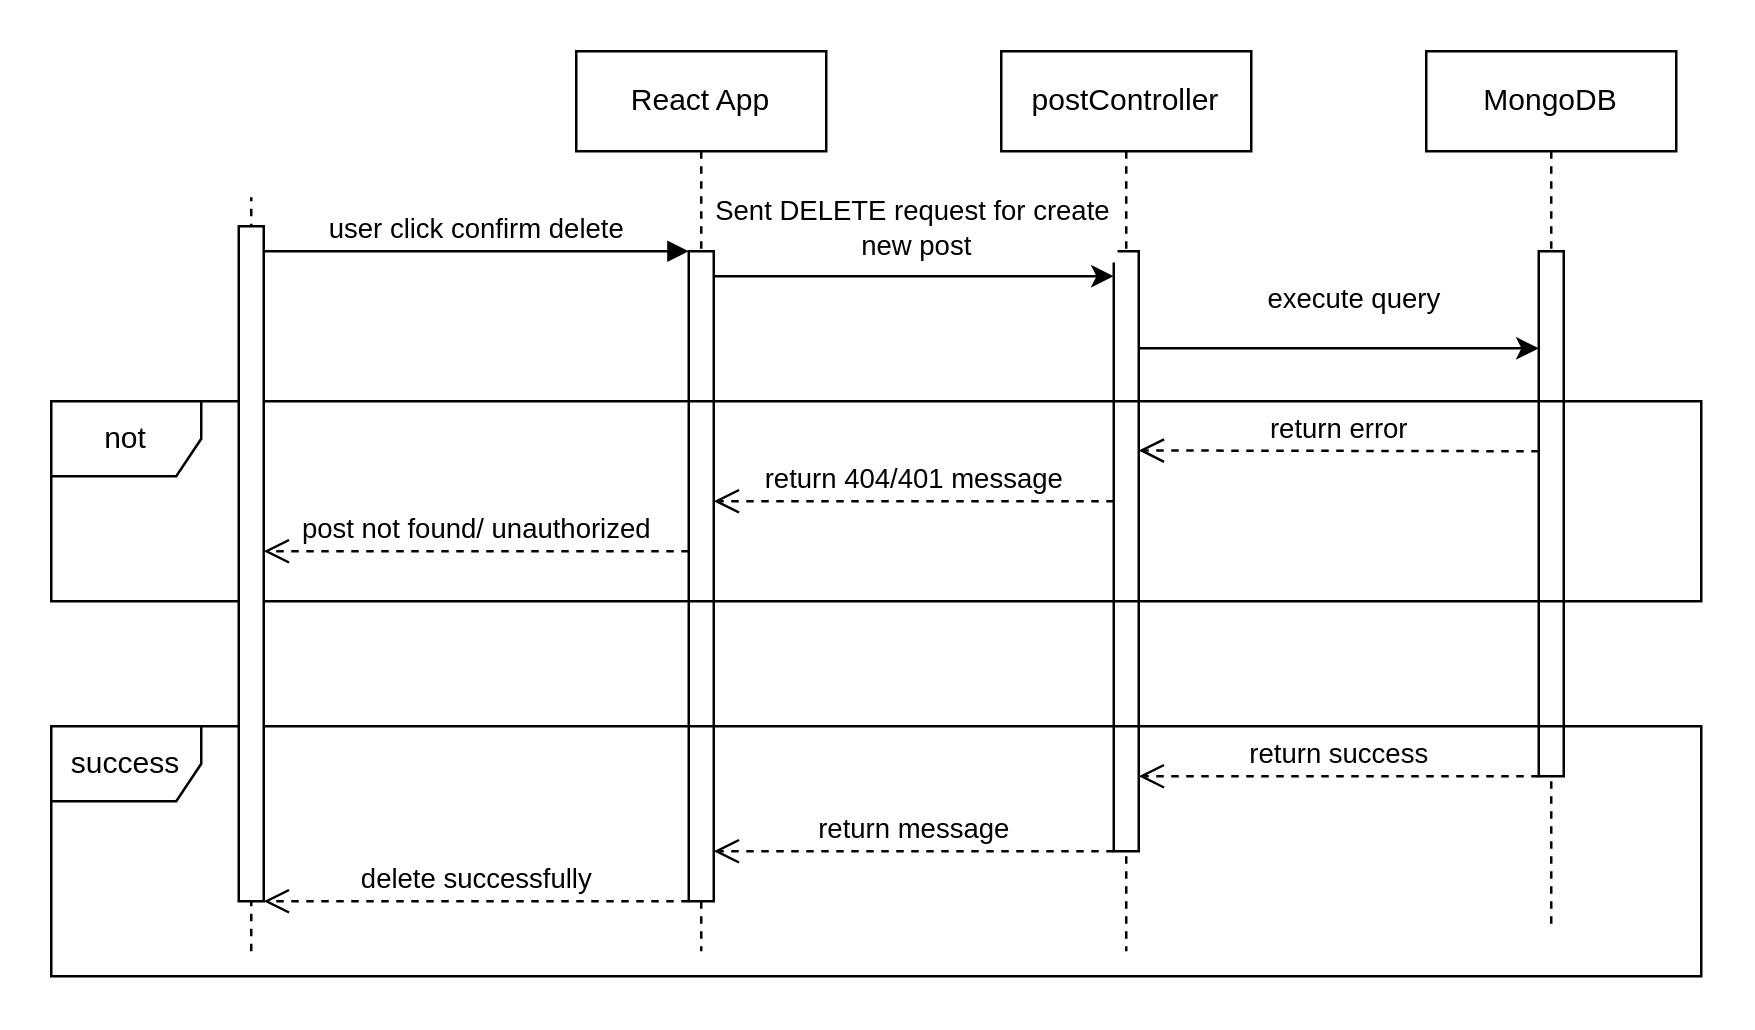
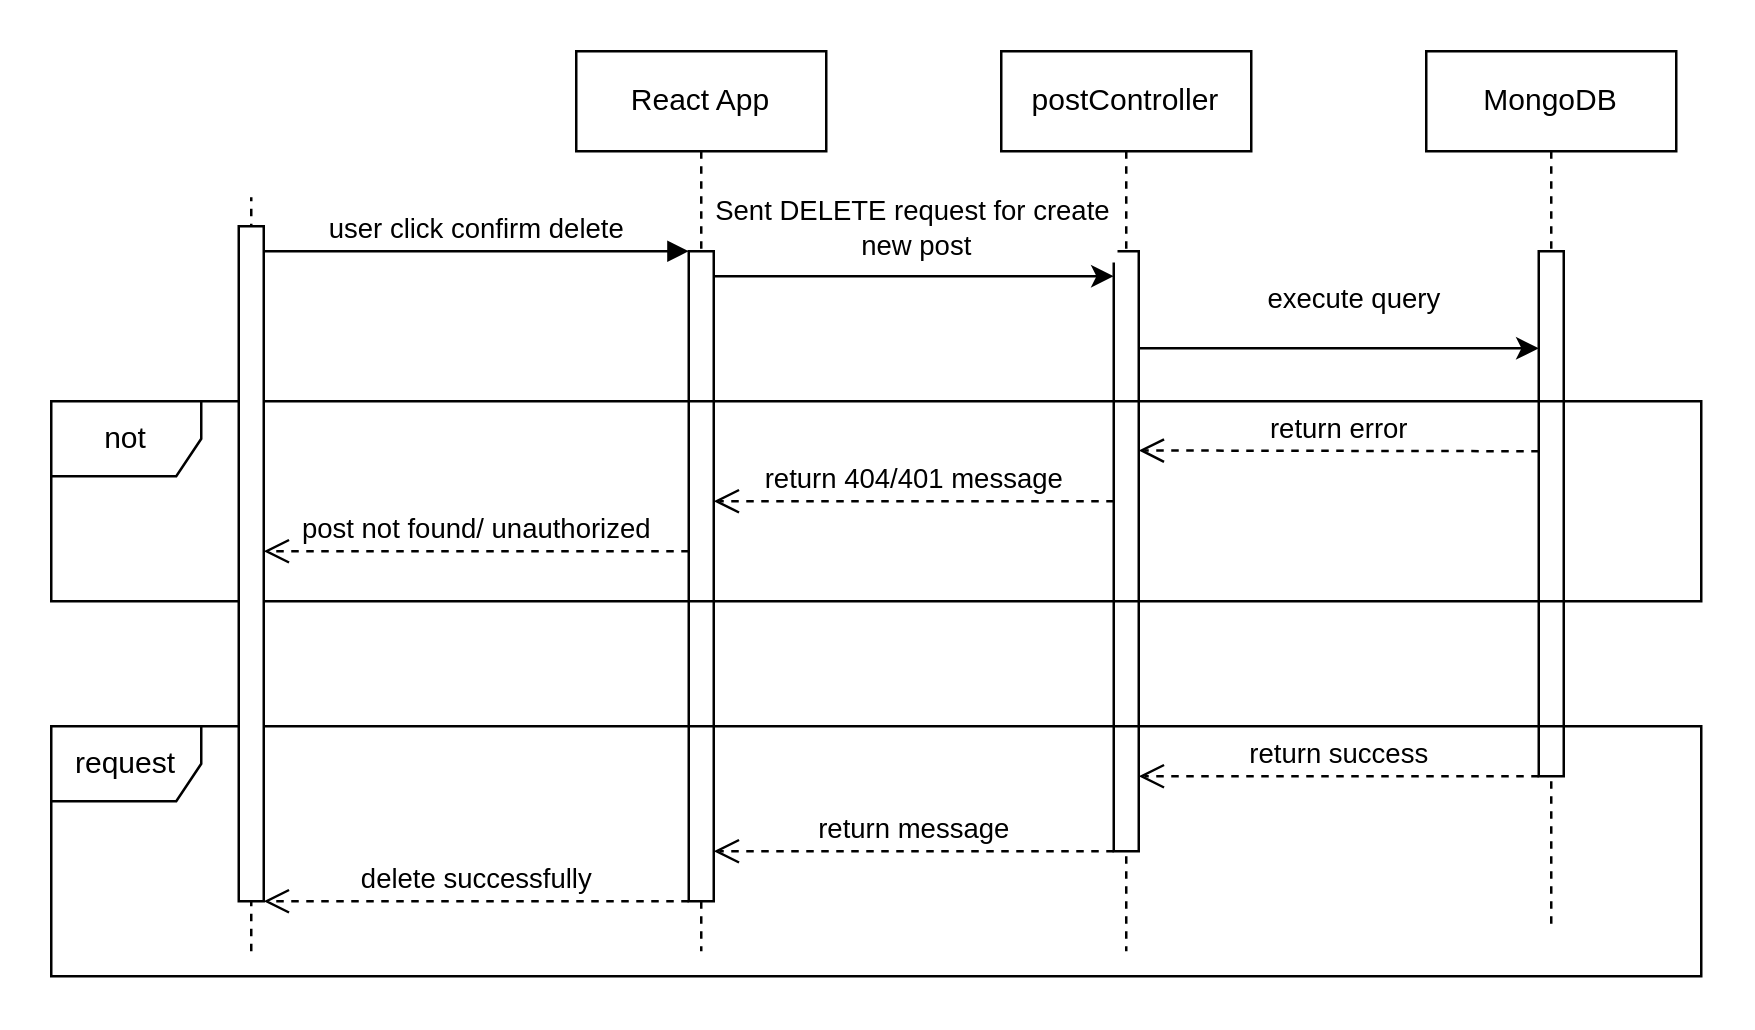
node "success": label "success" -> "request"
